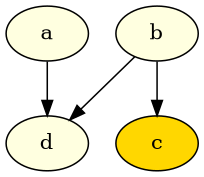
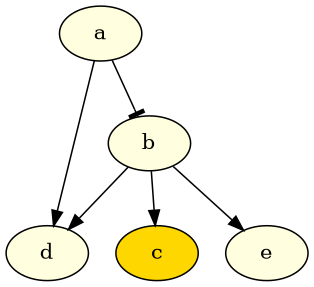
edge "a" -> "b": added
node "e": added
